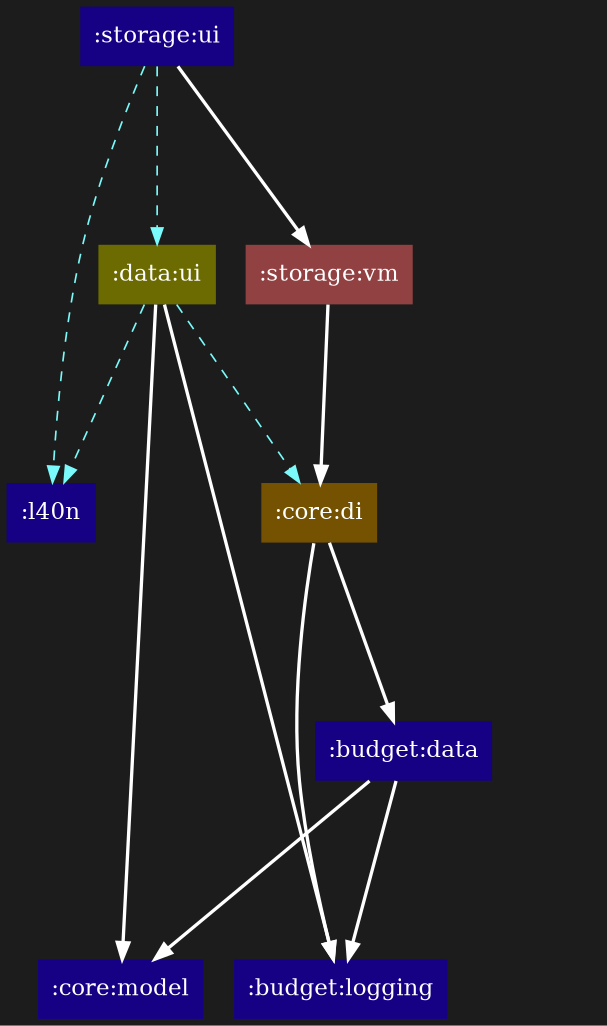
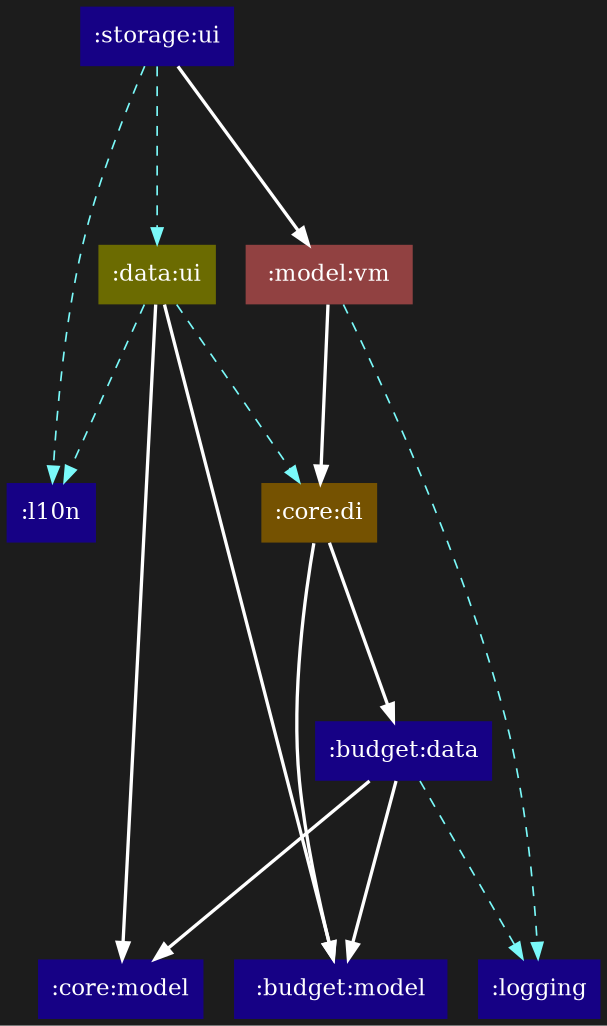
node ":storage:vm": label ":storage:vm" -> ":model:vm"
node ":l40n": label ":l40n" -> ":l10n"
node ":budget:logging": label ":budget:logging" -> ":budget:model"
node ":logging": added
